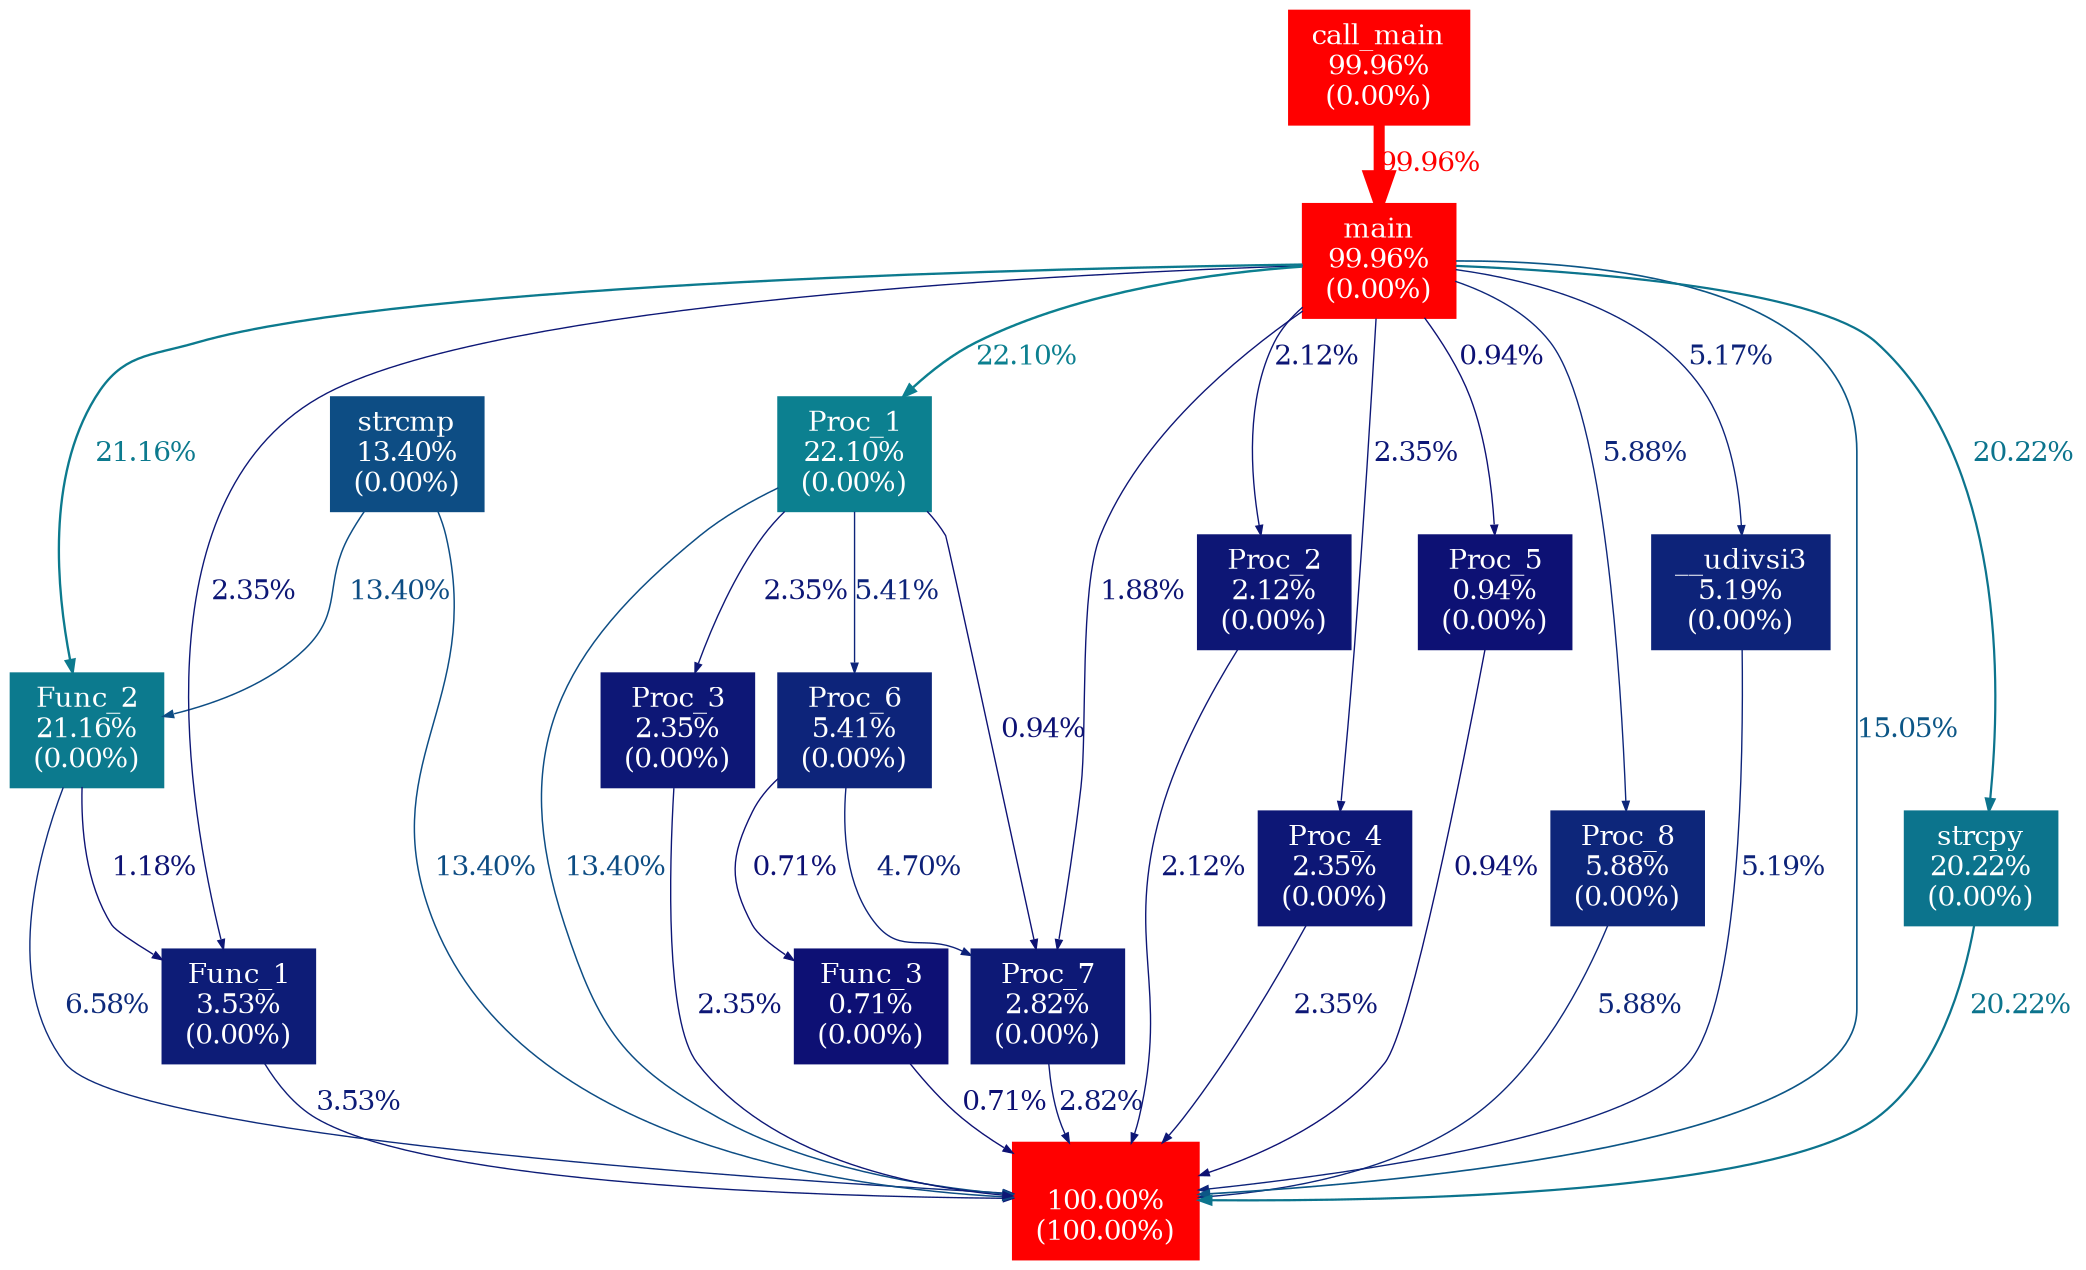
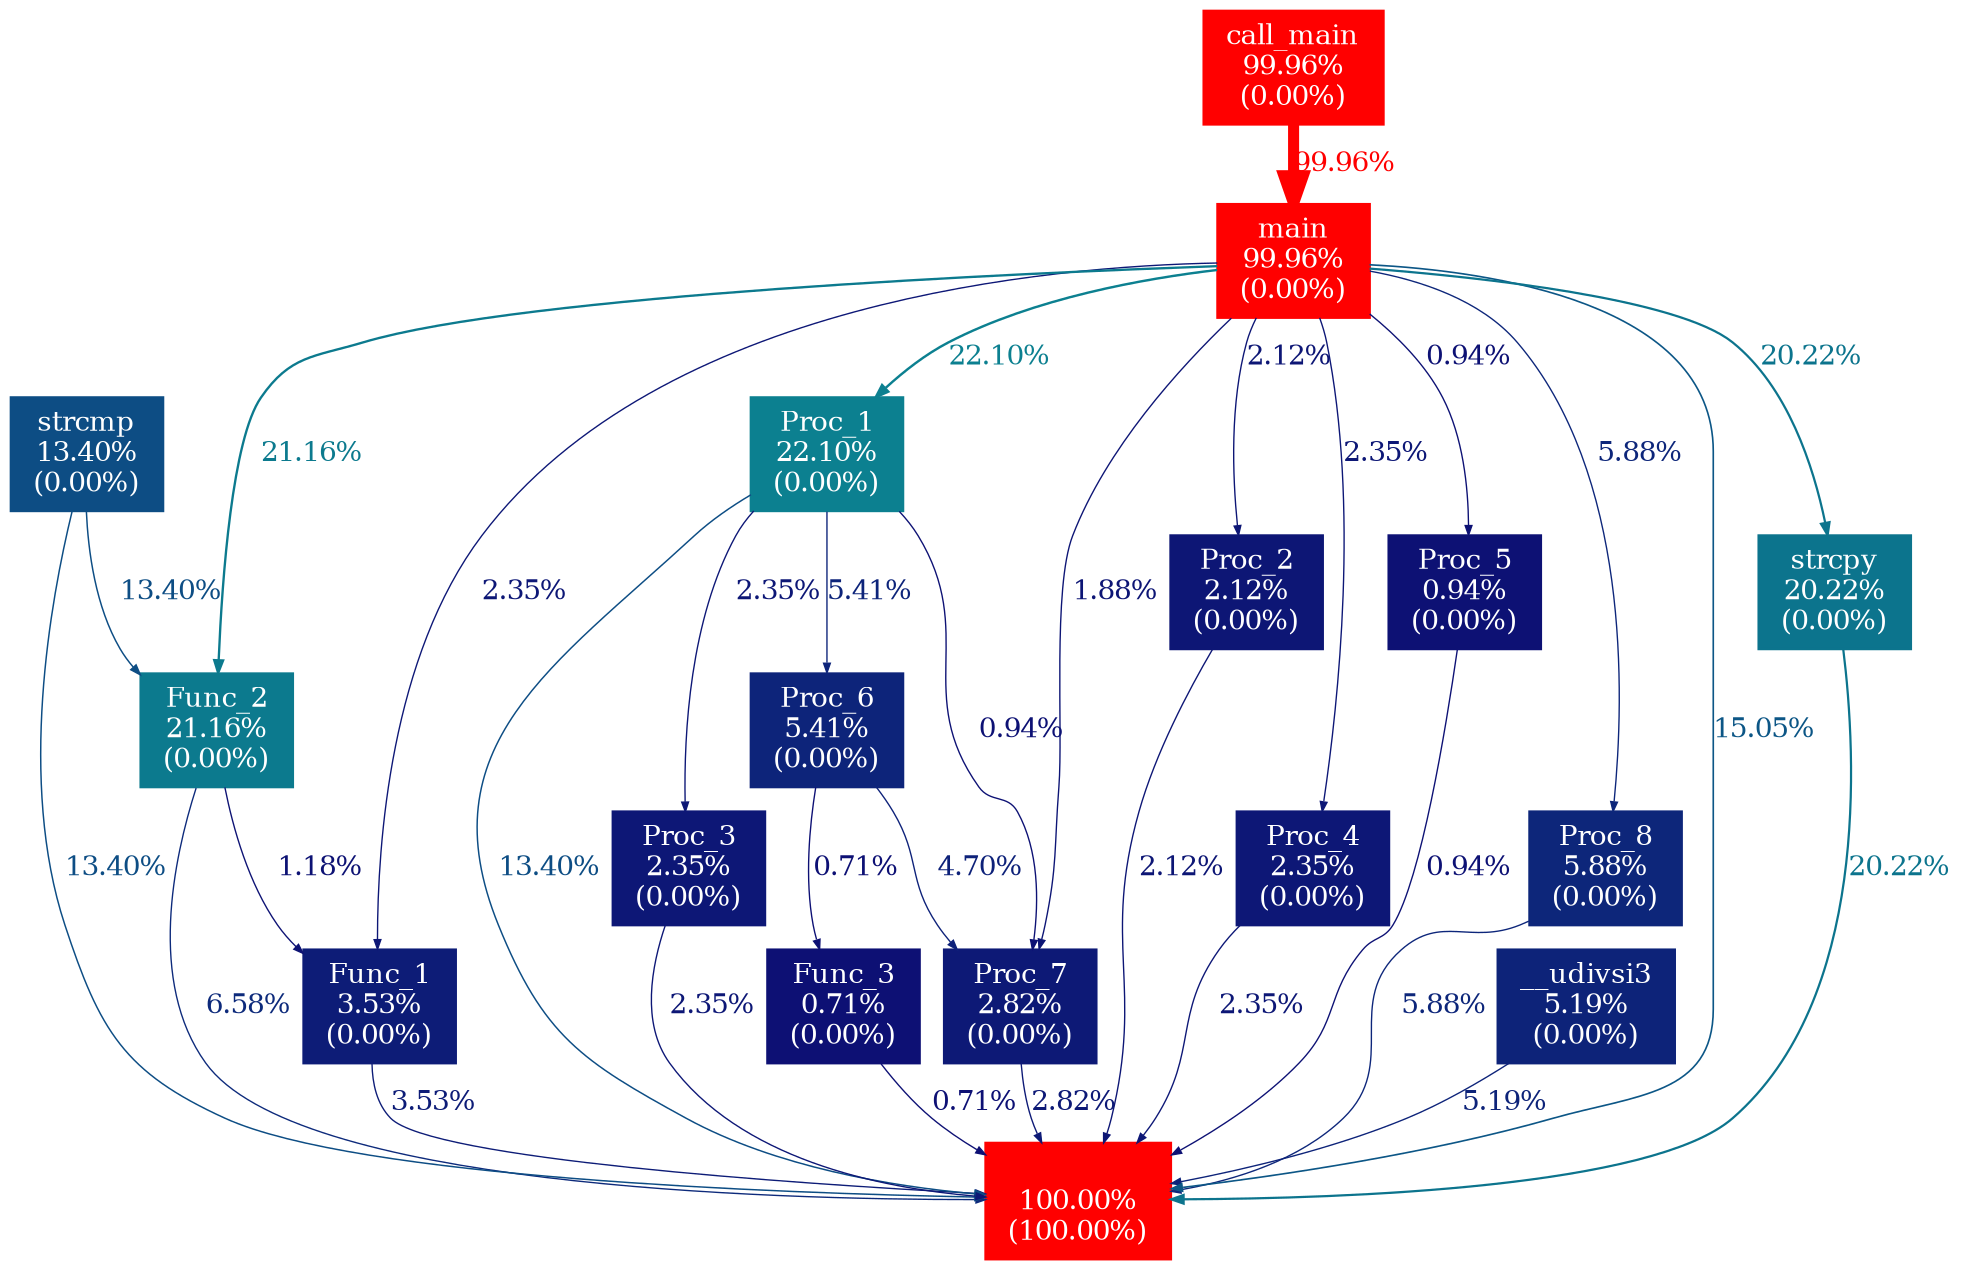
edge "main 99.96% (0.00%)" -> "__udivsi3 5.19% (0.00%)": removed, label "5.17%"
